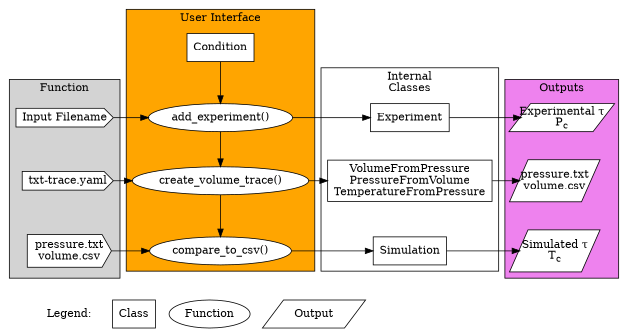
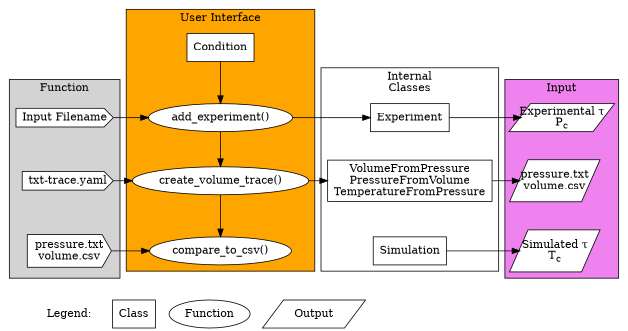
cluster "Outputs": label "Outputs" -> "Input"
edge "compare_to_csv()" -> "Simulation": removed
